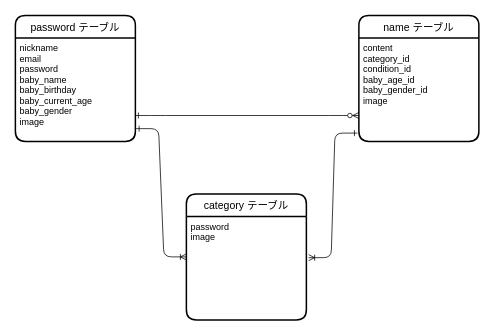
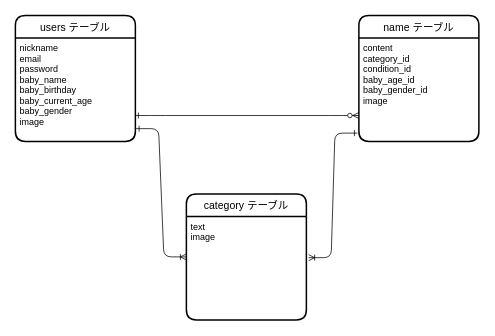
node "password テーブル": label "password テーブル" -> "users テーブル"
node "password image": label "password image" -> "text image"
